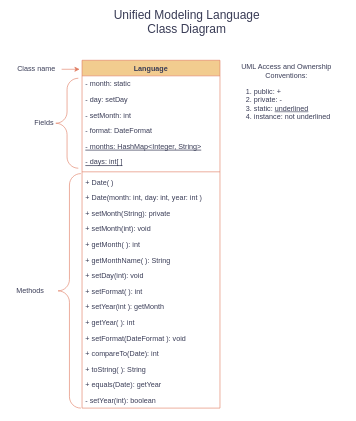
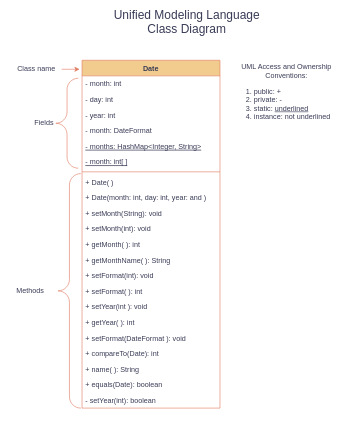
node "Language": label "Language" -> "Date"
node "- month: static": label "- month: static" -> "- month: int"
node "- day: setDay": label "- day: setDay" -> "- day: int"
node "- setMonth: int": label "- setMonth: int" -> "- year: int"
node "- format: DateFormat": label "- format: DateFormat" -> "- month: DateFormat"
node "- days: int[ ]": label "- days: int[ ]" -> "- month: int[ ]"
node "+ Date(month: int, day: int, year: int )": label "+ Date(month: int, day: int, year: int )" -> "+ Date(month: int, day: int, year: and )"
node "+ setMonth(String): private": label "+ setMonth(String): private" -> "+ setMonth(String): void"
node "+ setDay(int): void": label "+ setDay(int): void" -> "+ setFormat(int): void"
node "+ setYear(int ): getMonth": label "+ setYear(int ): getMonth" -> "+ setYear(int ): void"
node "+ toString( ): String": label "+ toString( ): String" -> "+ name( ): String"
node "+ equals(Date): getYear": label "+ equals(Date): getYear" -> "+ equals(Date): boolean"
